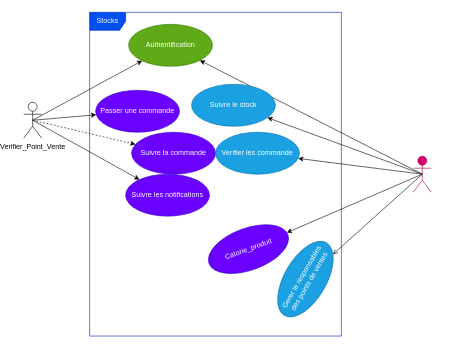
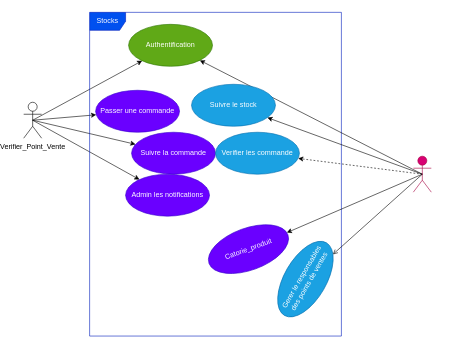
edge "Verifier_Point_Vente" -> "Suivre la commande": style dashed -> solid
edge "Admin_Entrepot" -> "Verifier les commande": style solid -> dashed
node "Suivre les notifications": label "Suivre les notifications" -> "Admin les notifications"
